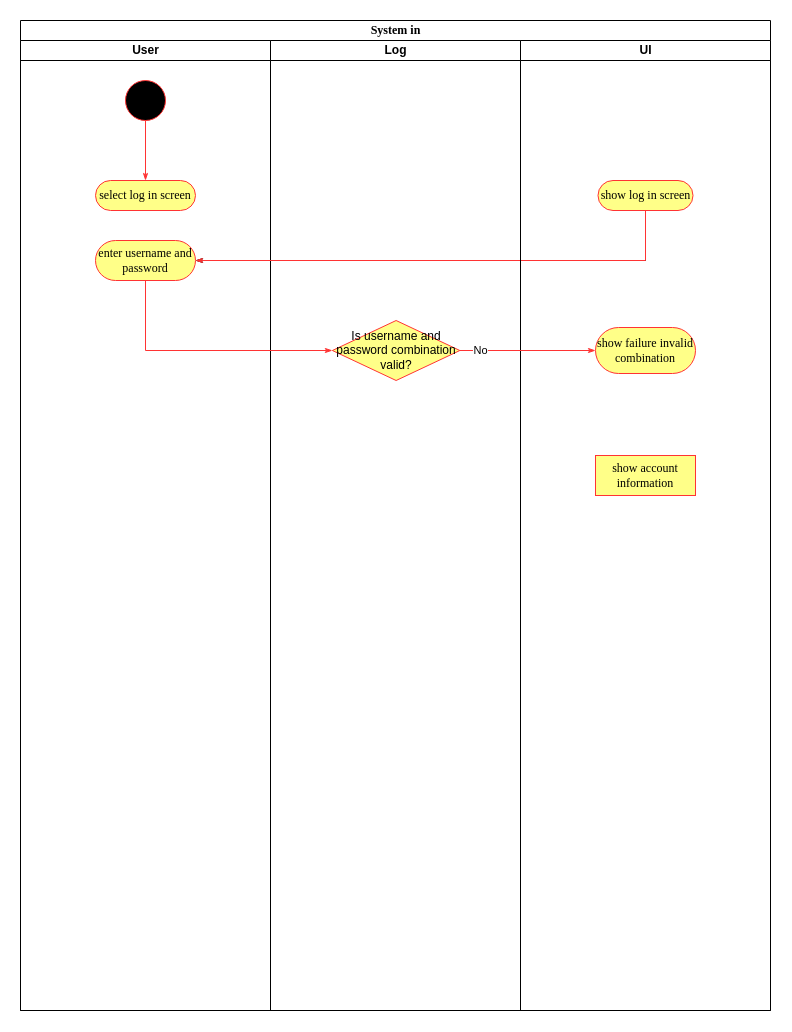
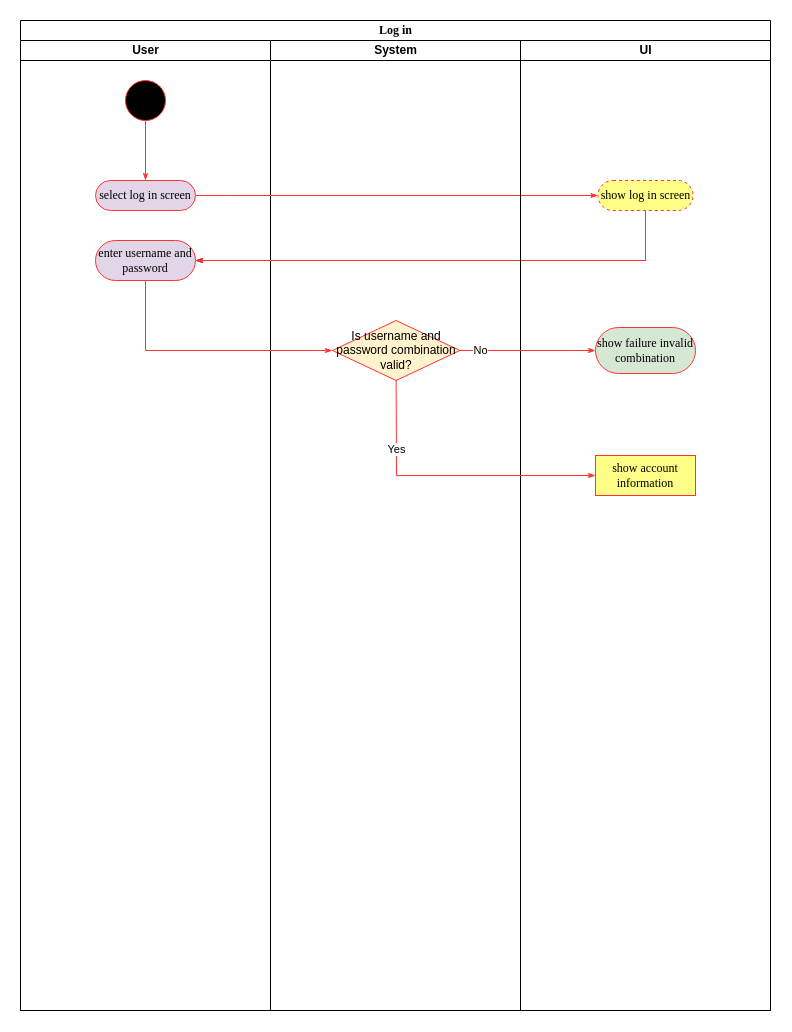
node "System in": label "System in" -> "Log in"
node "Log": label "Log" -> "System"
node "select log in screen": fillcolor #ffff88 -> #e1d5e7
edge "select log in screen" -> "show log in screen": added
node "show log in screen": style solid -> dashed
node "enter username and password": fillcolor #ffff88 -> #e1d5e7
node "Is username and password combination valid?": fillcolor #ffff88 -> #fff2cc
node "show failure invalid combination": fillcolor #ffff88 -> #d5e8d4
edge "Is username and password combination valid?" -> "show account information": added, label "Yes"
